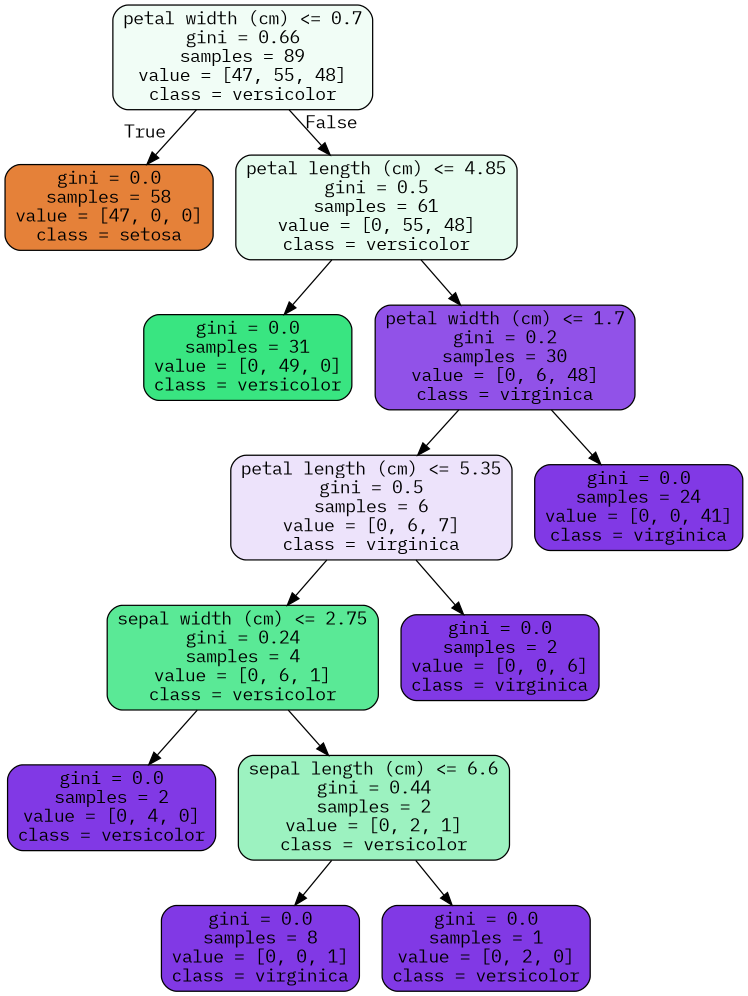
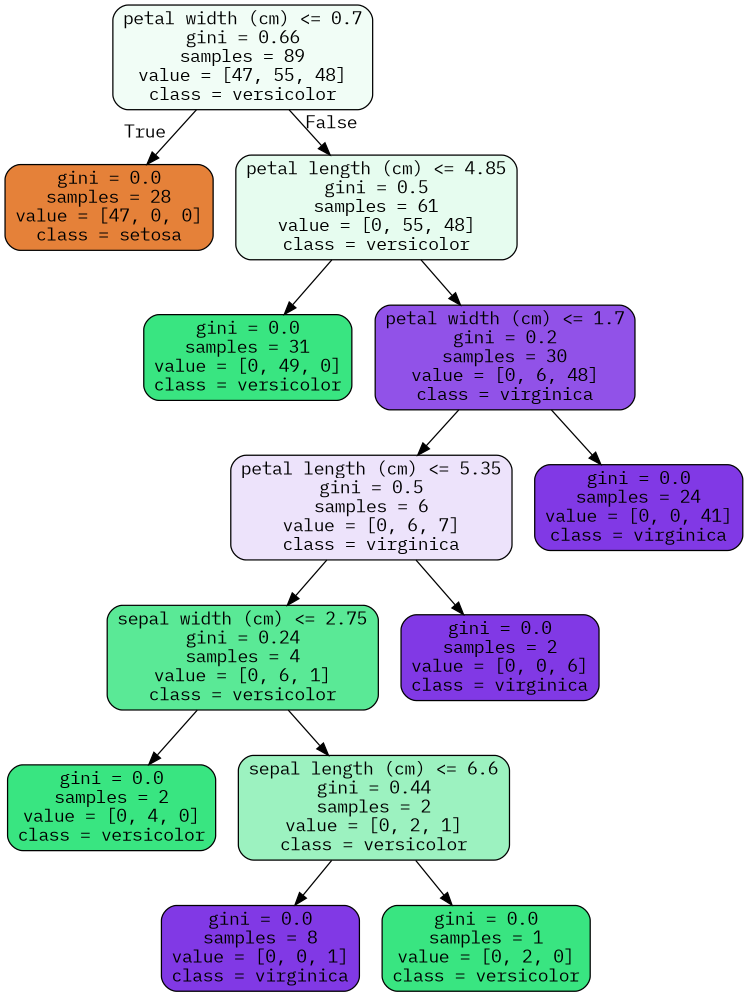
node "gini = 0.0 samples = 58 value = [47, 0, 0] class = setosa": label "gini = 0.0 samples = 58 value = [47, 0, 0] class = setosa" -> "gini = 0.0 samples = 28 value = [47, 0, 0] class = setosa"
node "gini = 0.0 samples = 2 value = [0, 4, 0] class = versicolor": fillcolor #8139e5 -> #39e581
node "gini = 0.0 samples = 1 value = [0, 2, 0] class = versicolor": fillcolor #8139e5 -> #39e581
